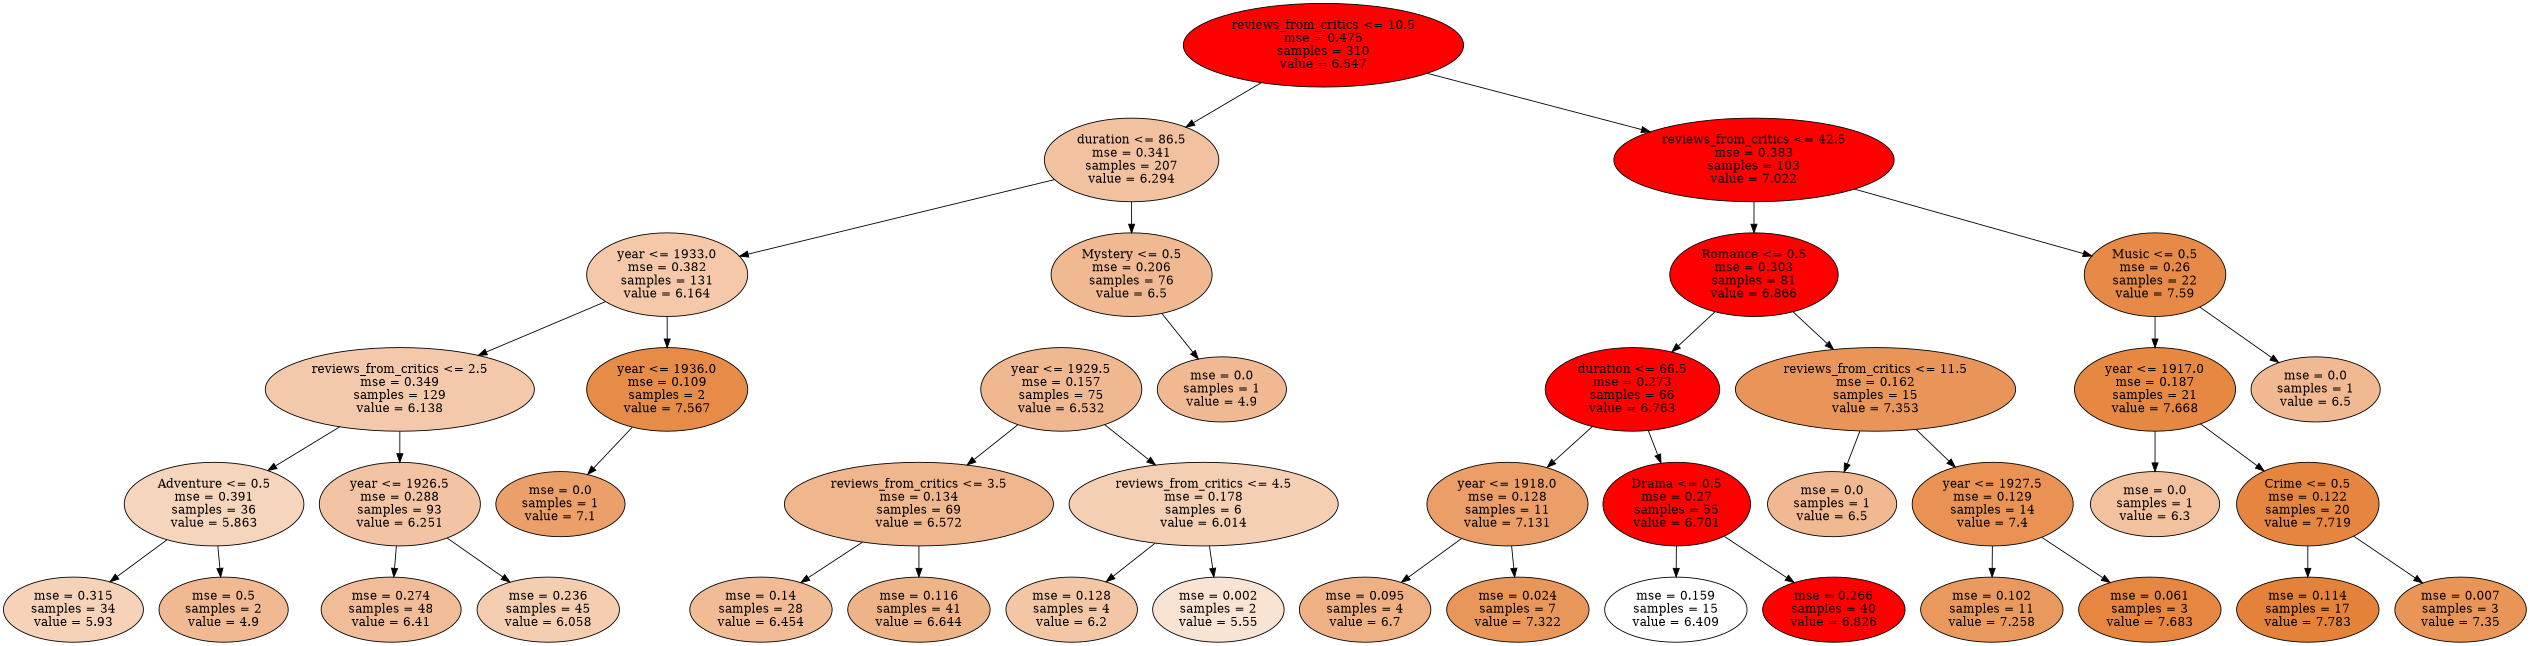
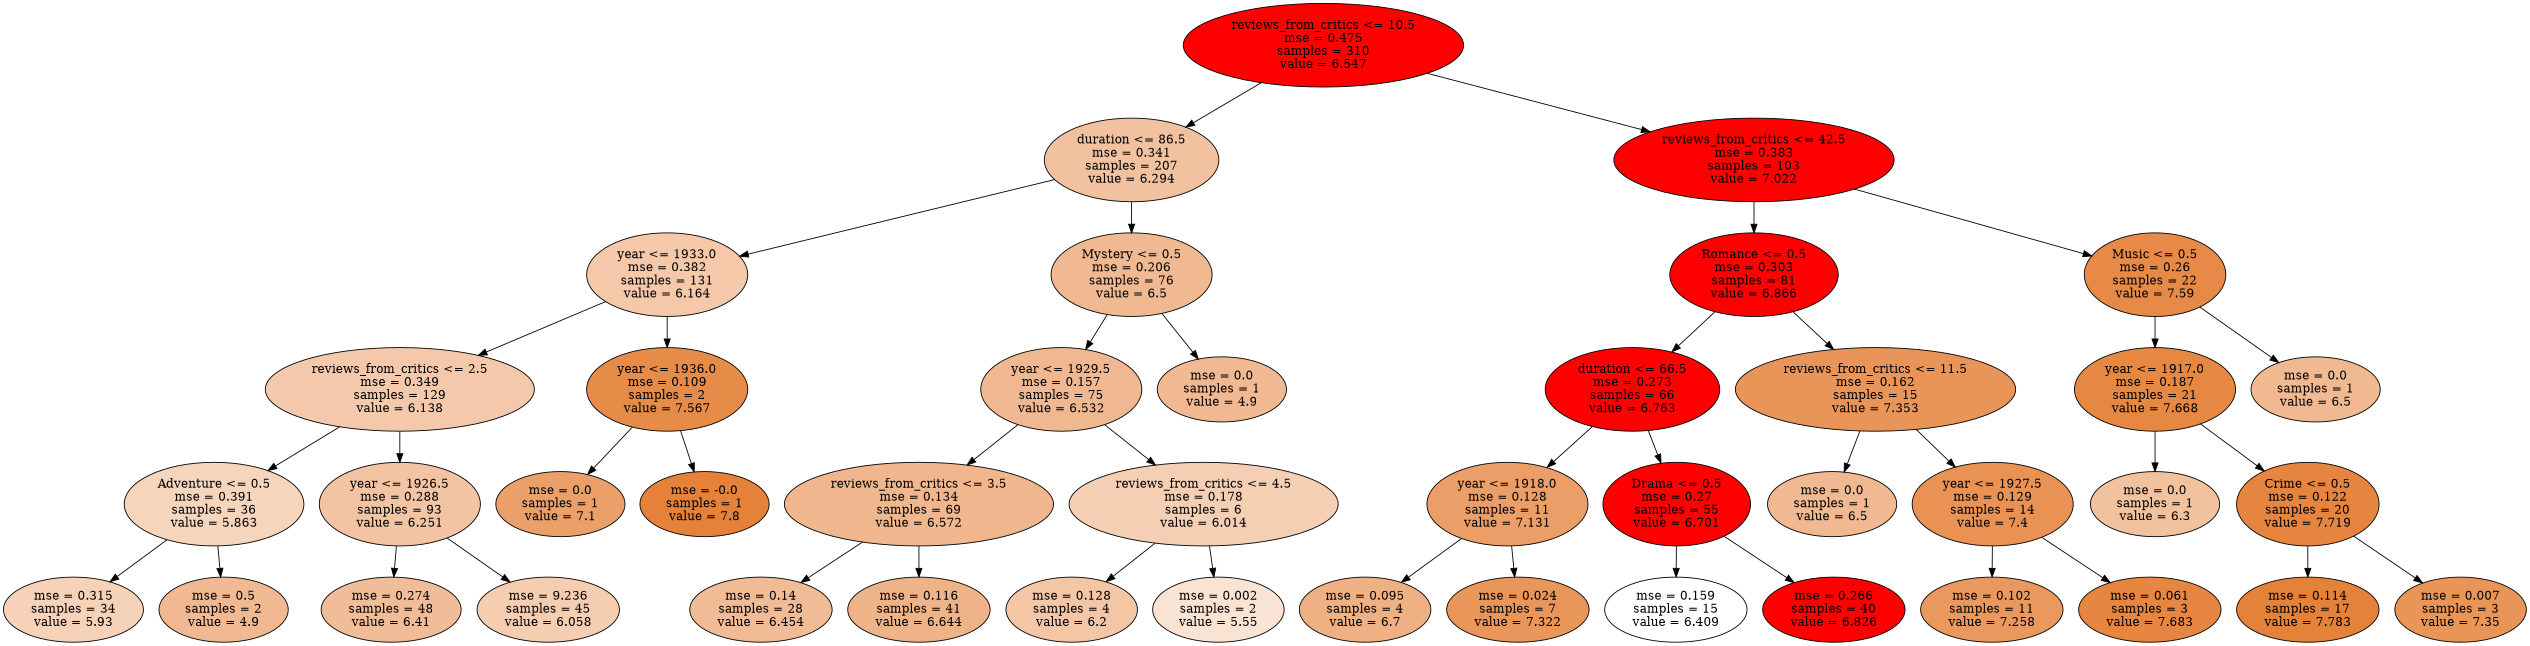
edge "Mystery <= 0.5 mse = 0.206 samples = 76 value = 6.5" -> "year <= 1929.5 mse = 0.157 samples = 75 value = 6.532": added
node "mse = -0.0 samples = 1 value = 7.8": added
node "mse = 0.236 samples = 45 value = 6.058": label "mse = 0.236 samples = 45 value = 6.058" -> "mse = 9.236 samples = 45 value = 6.058"
